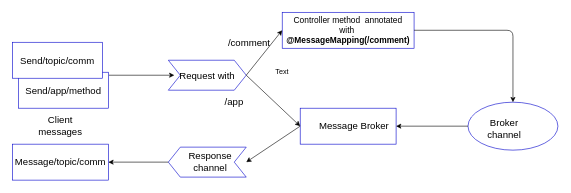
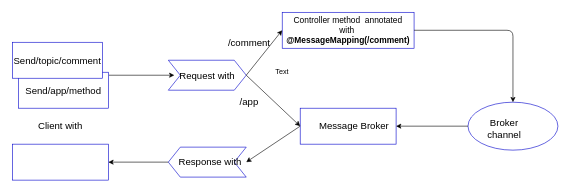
node "Send/topic/comm": label "Send/topic/comm" -> "Send/topic/comment"
node "/app": moved (234, 102) -> (249, 102)
node "Client messages": label "Client messages" -> "Client with"
node "Message/topic/comm": removed
node "Response channel": label "Response channel" -> "Response with"
